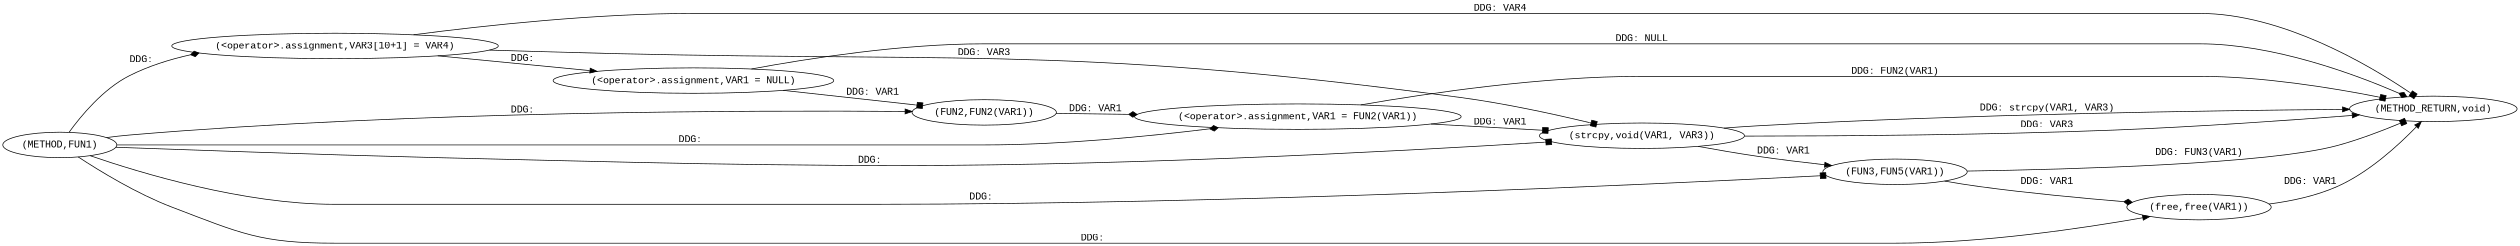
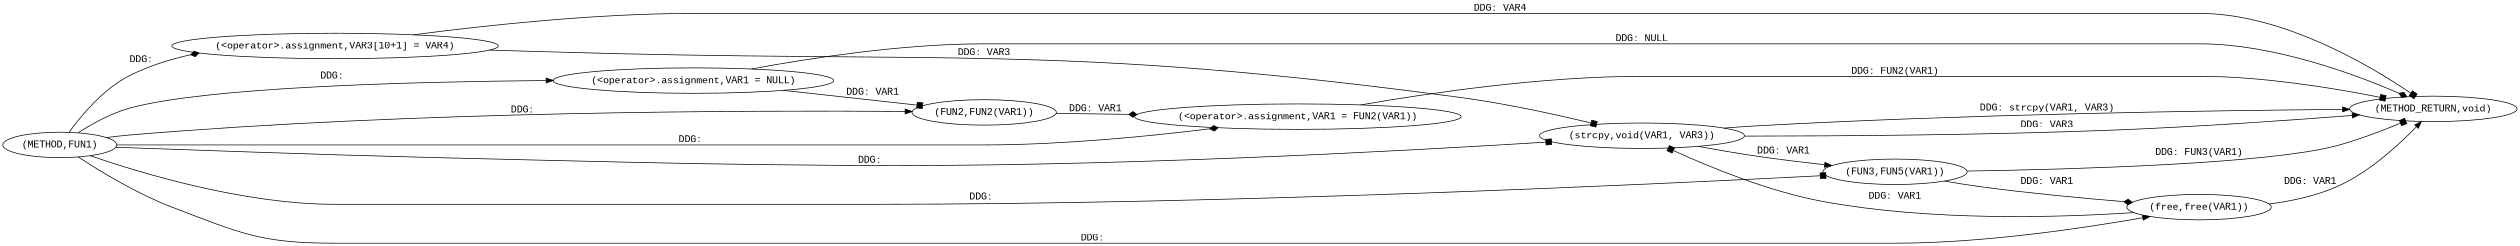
edge "(<operator>.assignment,VAR3[10+1] = VAR4)" -> "(<operator>.assignment,VAR1 = NULL)": now "(METHOD,FUN1)" -> "(<operator>.assignment,VAR1 = NULL)"
edge "(<operator>.assignment,VAR1 = FUN2(VAR1))" -> "(strcpy,void(VAR1, VAR3))": now "(free,free(VAR1))" -> "(strcpy,void(VAR1, VAR3))"
